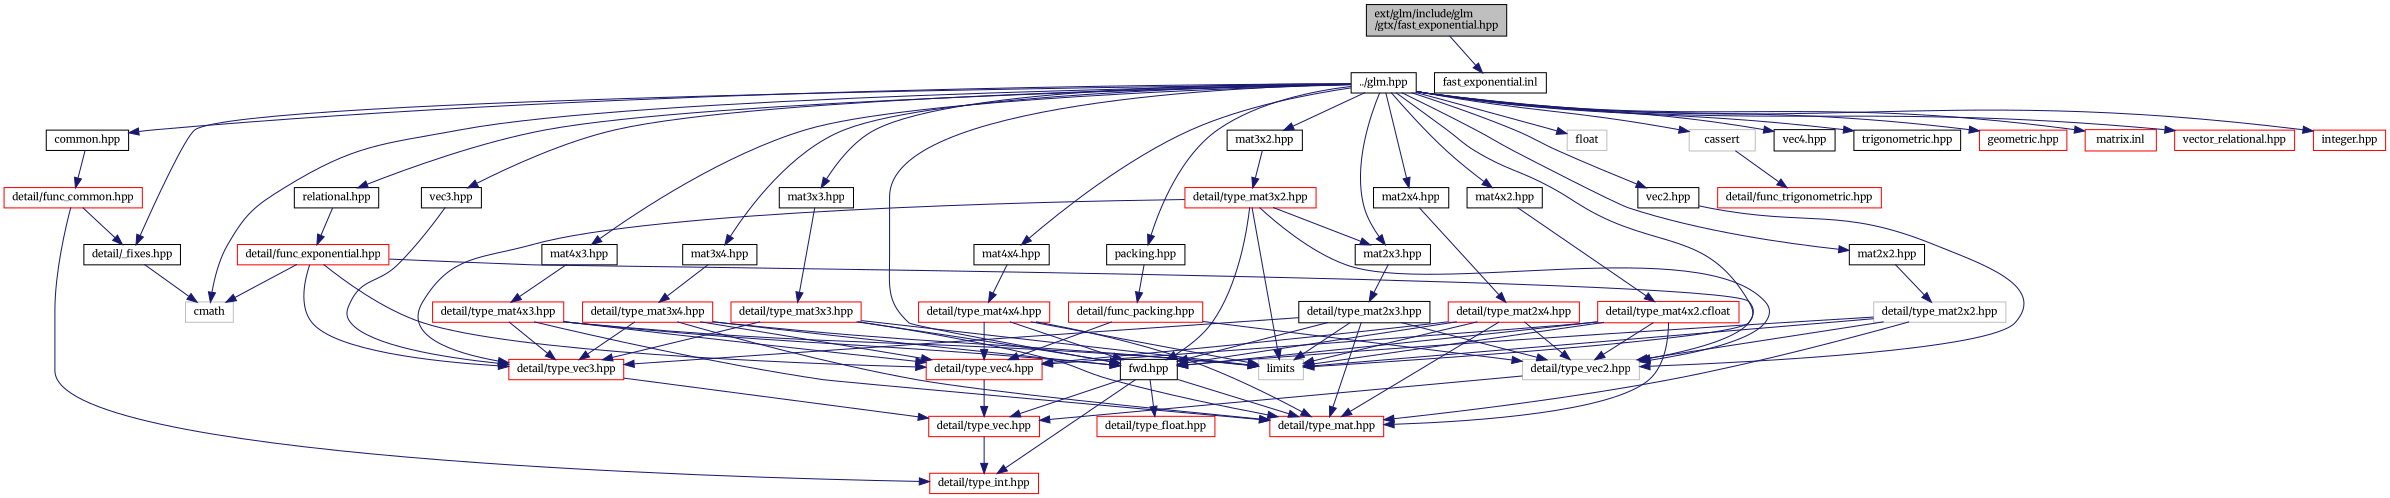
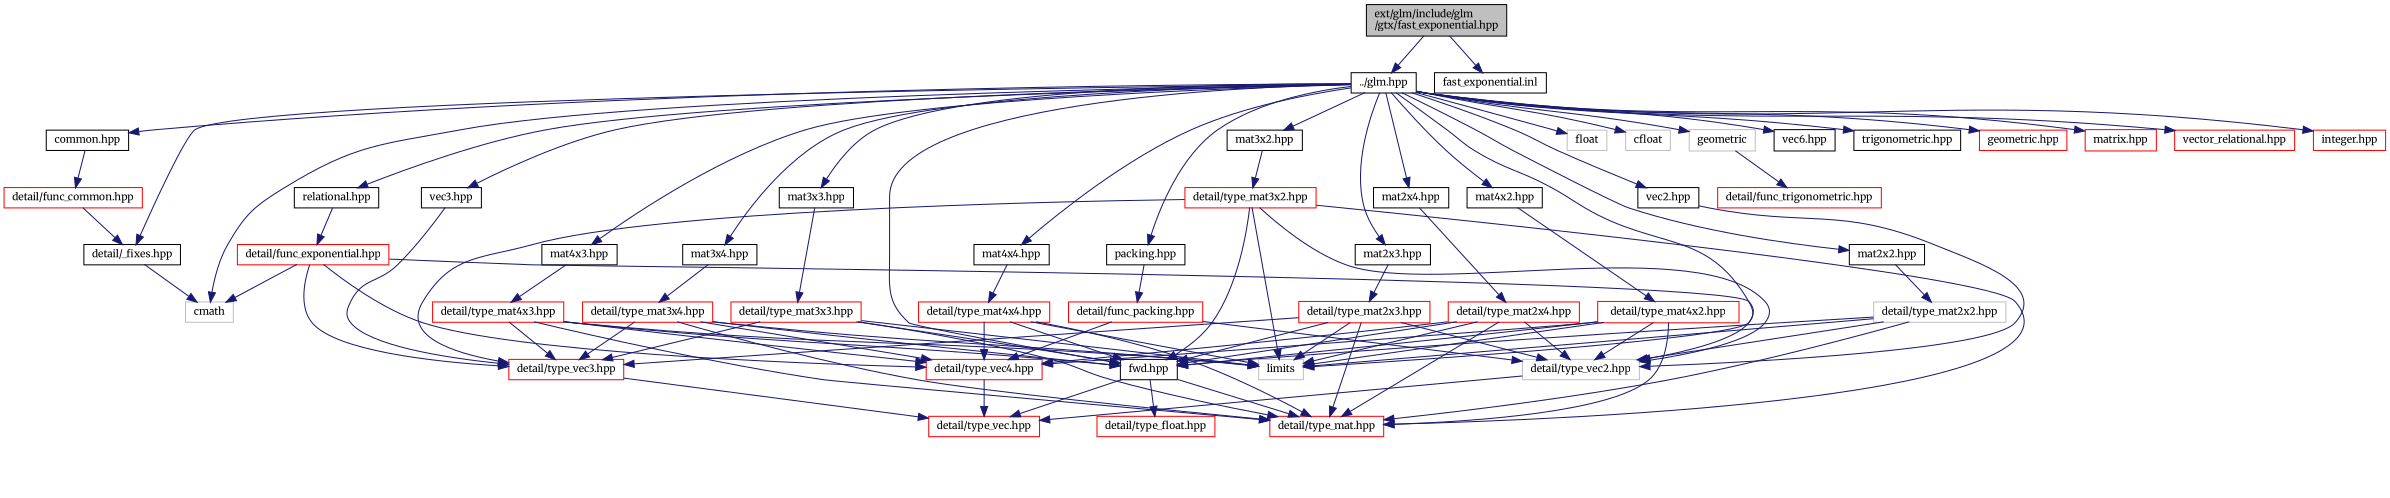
edge "ext/glm/include/glm /gtx/fast_exponential.hpp" -> "../glm.hpp": added
node "cfloat": added
node "cassert": label "cassert" -> "geometric"
node "vec4.hpp": label "vec4.hpp" -> "vec6.hpp"
node "matrix.inl": label "matrix.inl" -> "matrix.hpp"
edge "detail/type_mat3x2.hpp" -> "mat2x3.hpp": now "detail/type_mat3x2.hpp" -> "detail/type_mat.hpp"
node "detail/type_mat2x3.hpp": color black -> red
node "detail/type_mat4x2.cfloat": label "detail/type_mat4x2.cfloat" -> "detail/type_mat4x2.hpp"
node "detail/type_int.hpp": removed
